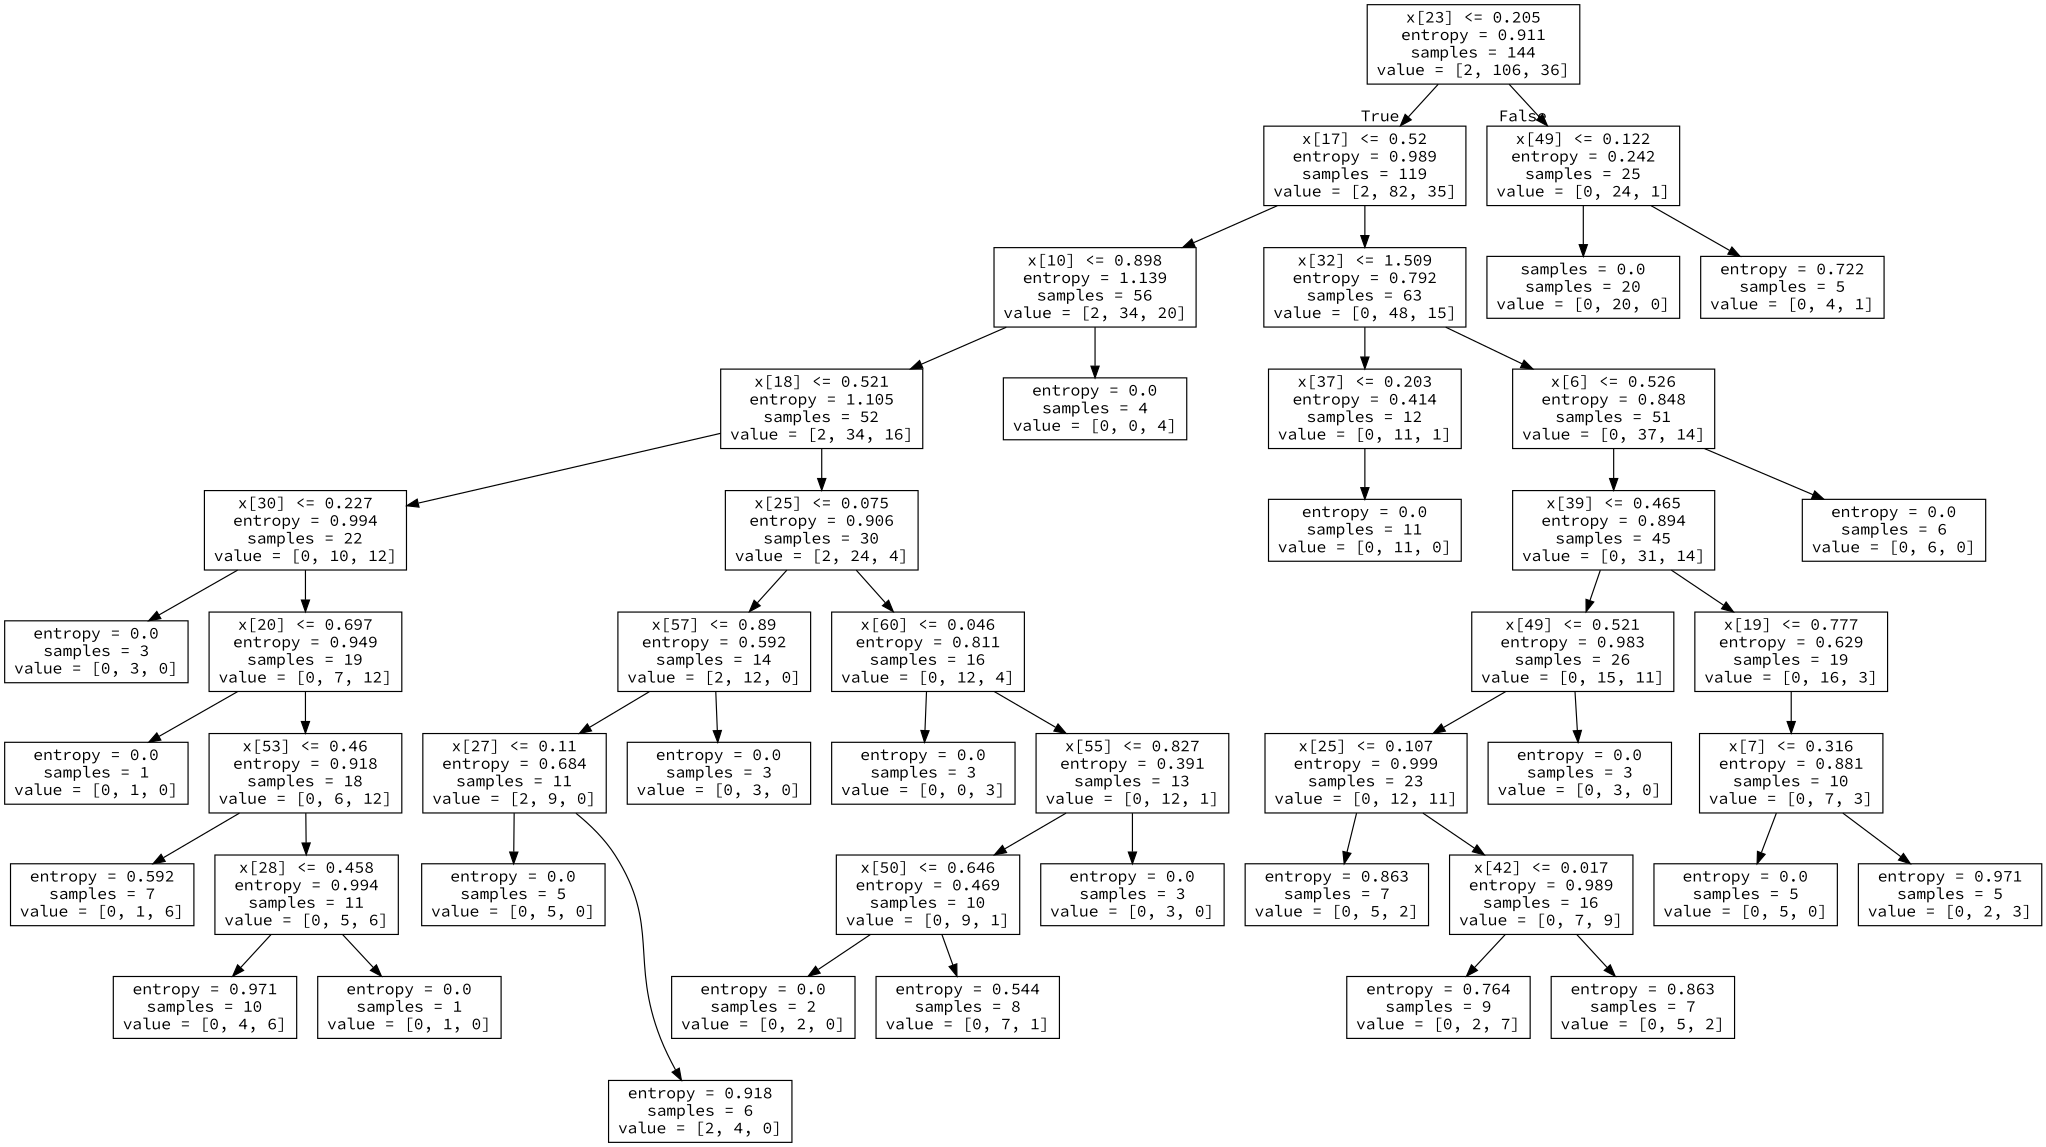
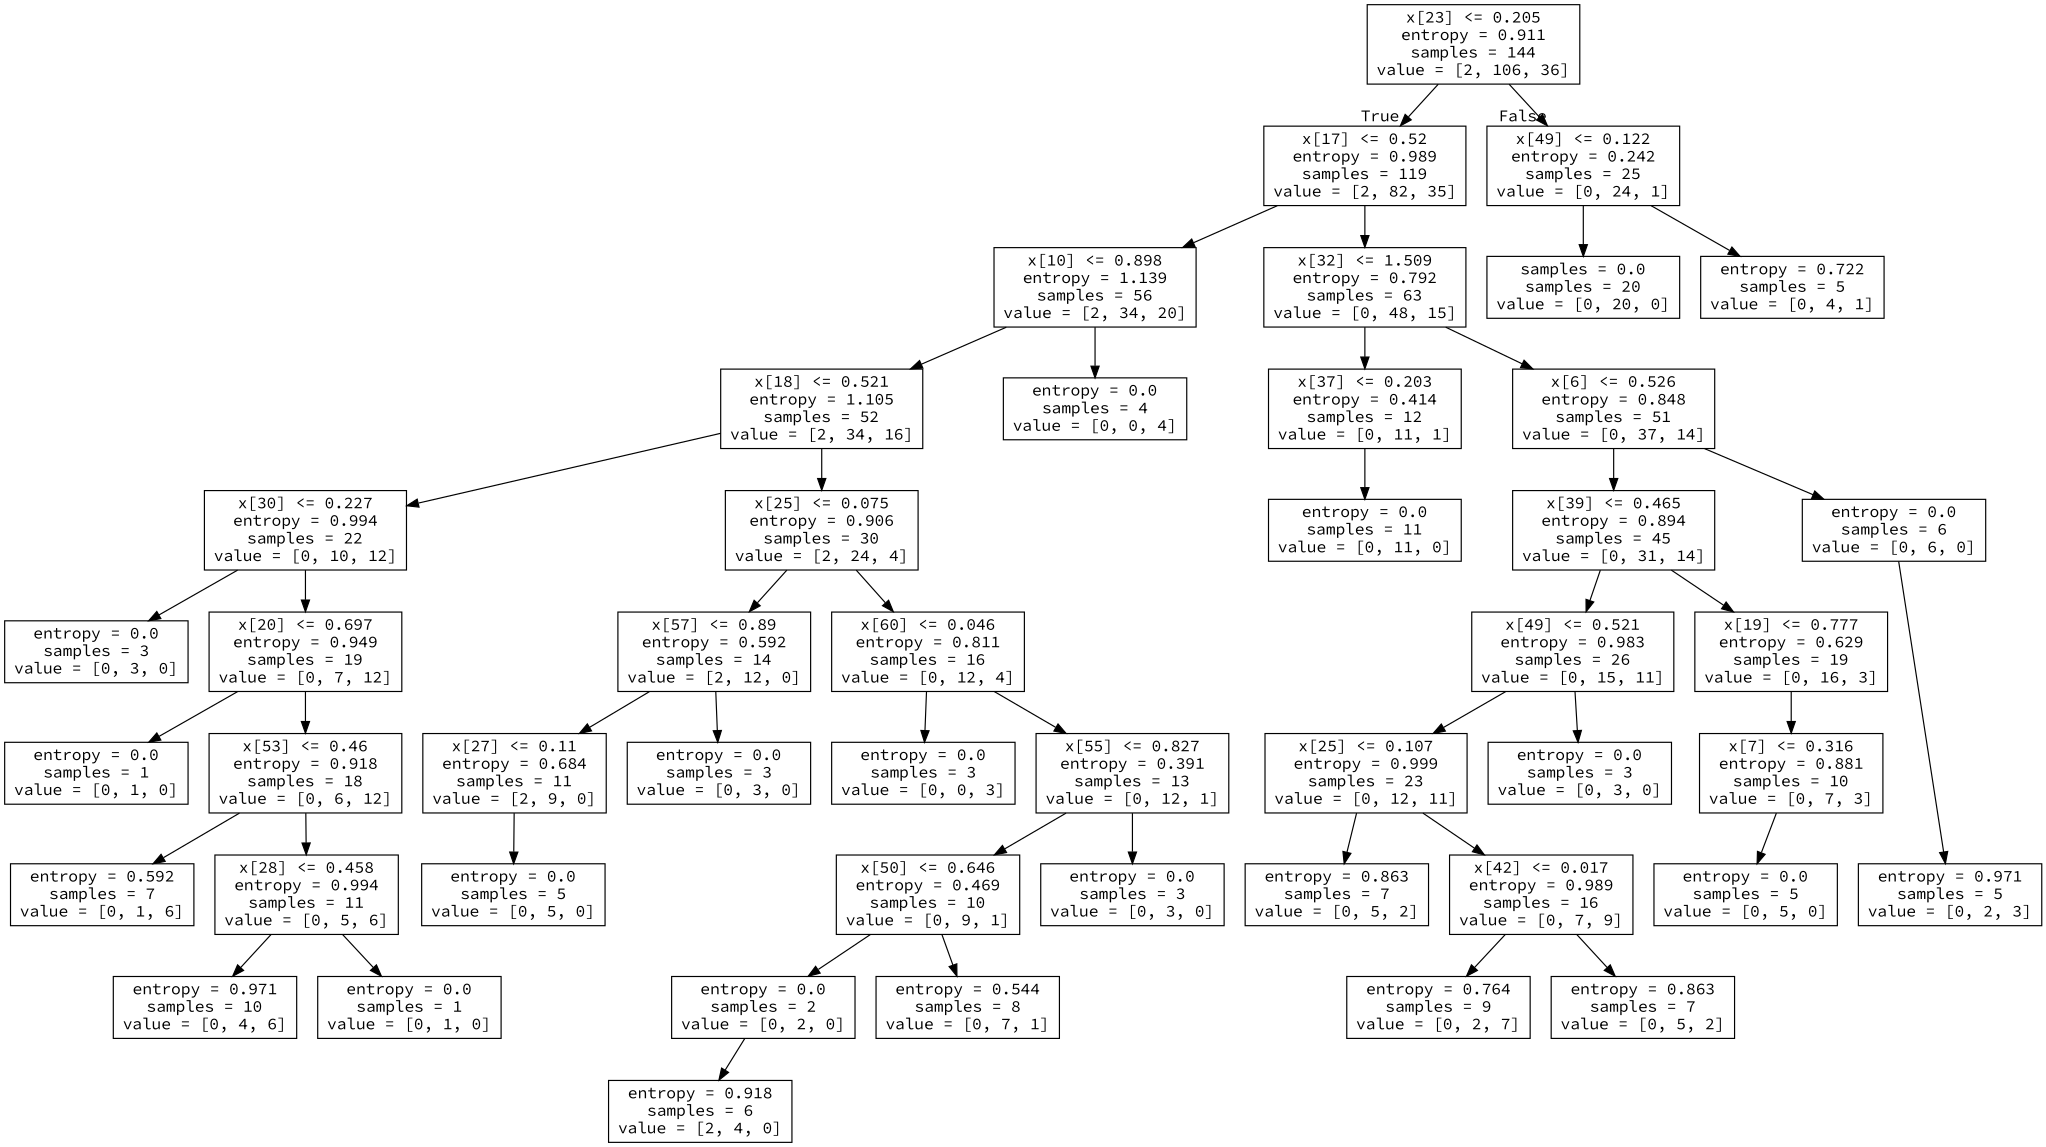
edge "x[7] <= 0.316 entropy = 0.881 samples = 10 value = [0, 7, 3]" -> "entropy = 0.971 samples = 5 value = [0, 2, 3]": now "entropy = 0.0 samples = 6 value = [0, 6, 0]" -> "entropy = 0.971 samples = 5 value = [0, 2, 3]"
edge "x[27] <= 0.11 entropy = 0.684 samples = 11 value = [2, 9, 0]" -> "entropy = 0.918 samples = 6 value = [2, 4, 0]": now "entropy = 0.0 samples = 2 value = [0, 2, 0]" -> "entropy = 0.918 samples = 6 value = [2, 4, 0]"
